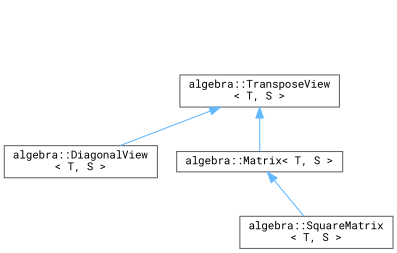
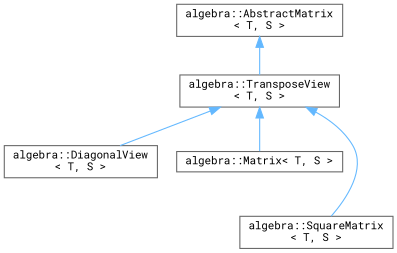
node "algebra::AbstractMatrix < T, S >": added
edge "algebra::SquareMatrix < T, S >" -> "algebra::Matrix< T, S >": now "algebra::SquareMatrix < T, S >" -> "algebra::TransposeView < T, S >"
